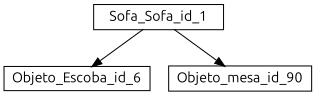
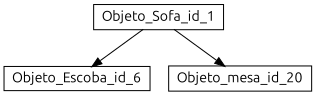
node "Sofa_Sofa_id_1": label "Sofa_Sofa_id_1" -> "Objeto_Sofa_id_1"
node "Objeto_mesa_id_90": label "Objeto_mesa_id_90" -> "Objeto_mesa_id_20"
